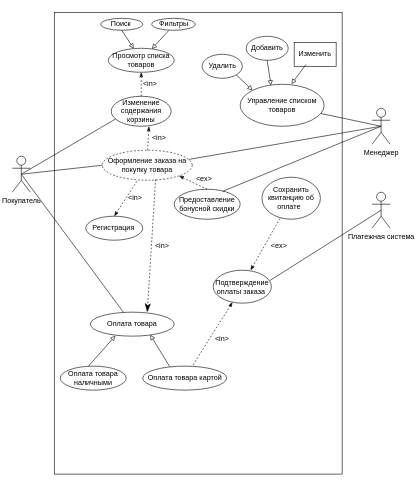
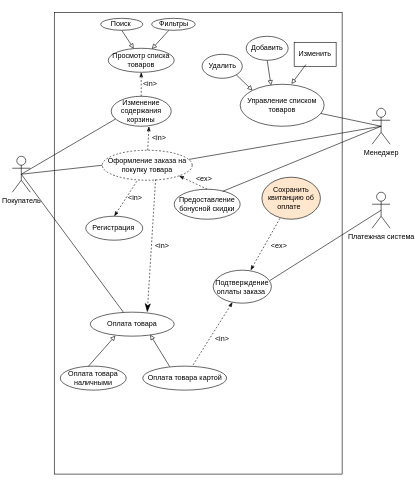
node "Сохранить квитанцию об оплате": fillcolor #ffffff -> #ffe6cc
